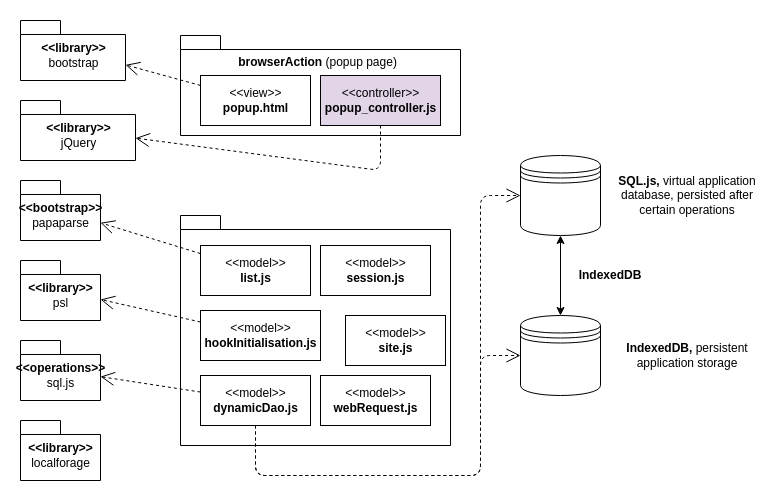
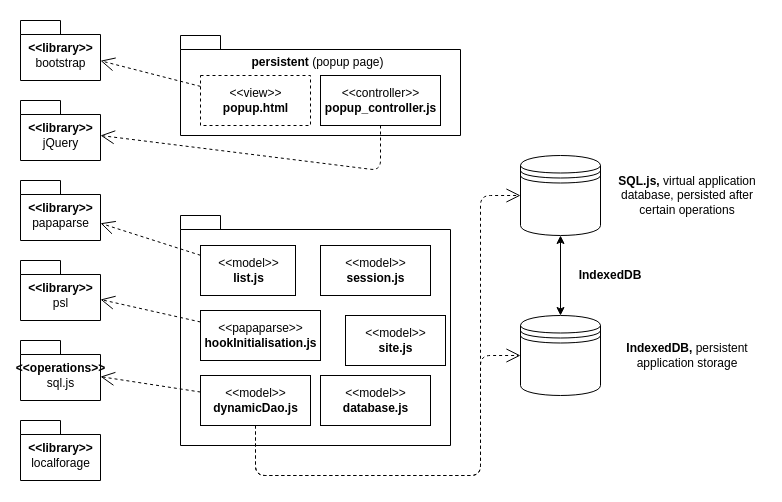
node "<<library>> bootstrap": size 105x60 -> 80x60
node "browserAction (popup page)": label "browserAction (popup page)" -> "persistent (popup page)"
node "<<view>> popup.html": style solid -> dashed
node "<<controller>> popup_controller.js": fillcolor #e1d5e7 -> #ffffff
node "<<library>> jQuery": size 115x60 -> 80x60
node "<<bootstrap>> papaparse": label "<<bootstrap>> papaparse" -> "<<library>> papaparse"
node "<<model>> list.js": size 110x50 -> 95x50
node "<<model>> hookInitialisation.js": label "<<model>> hookInitialisation.js" -> "<<papaparse>> hookInitialisation.js"
node "<<model>> webRequest.js": label "<<model>> webRequest.js" -> "<<model>> database.js"
